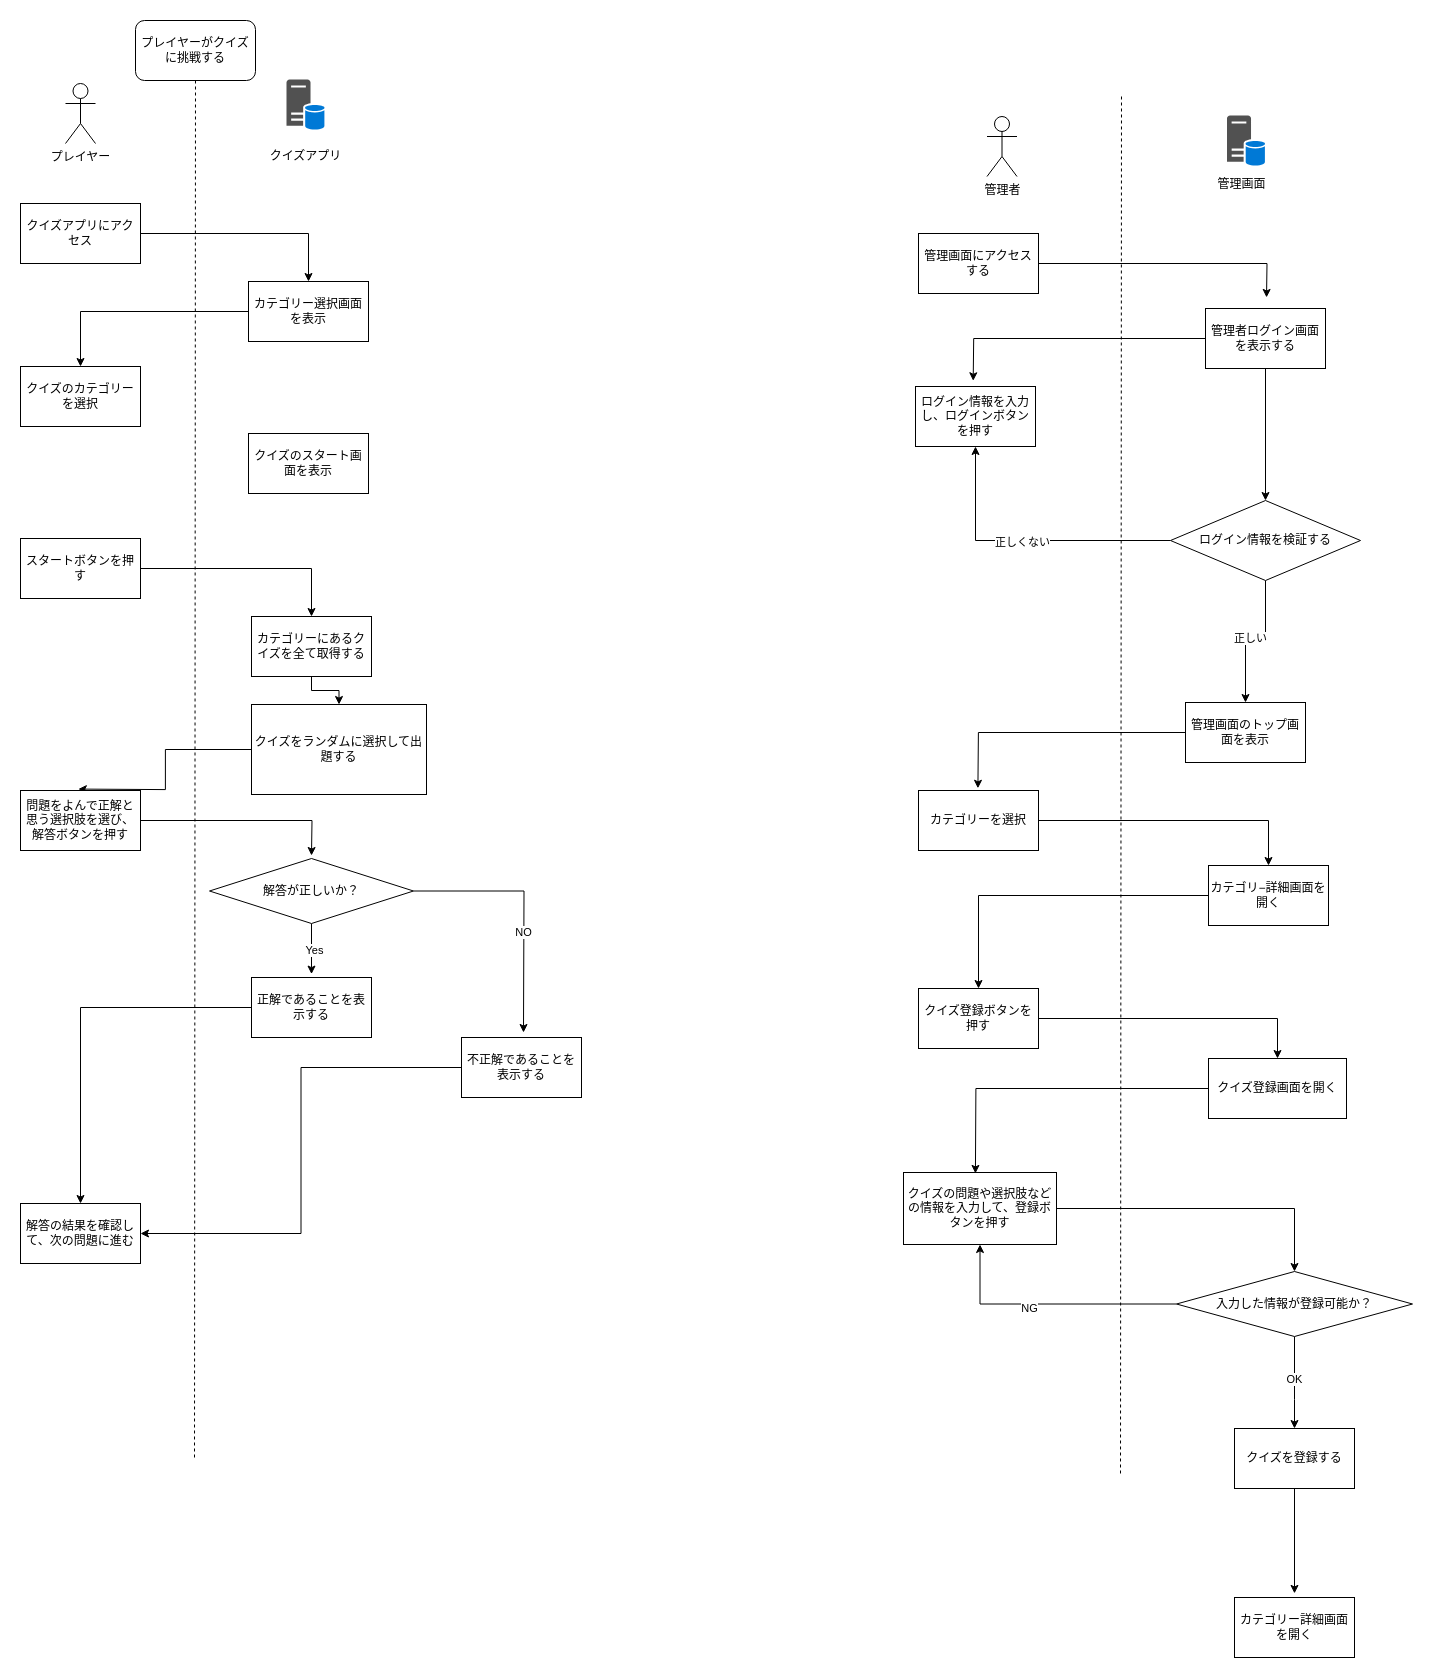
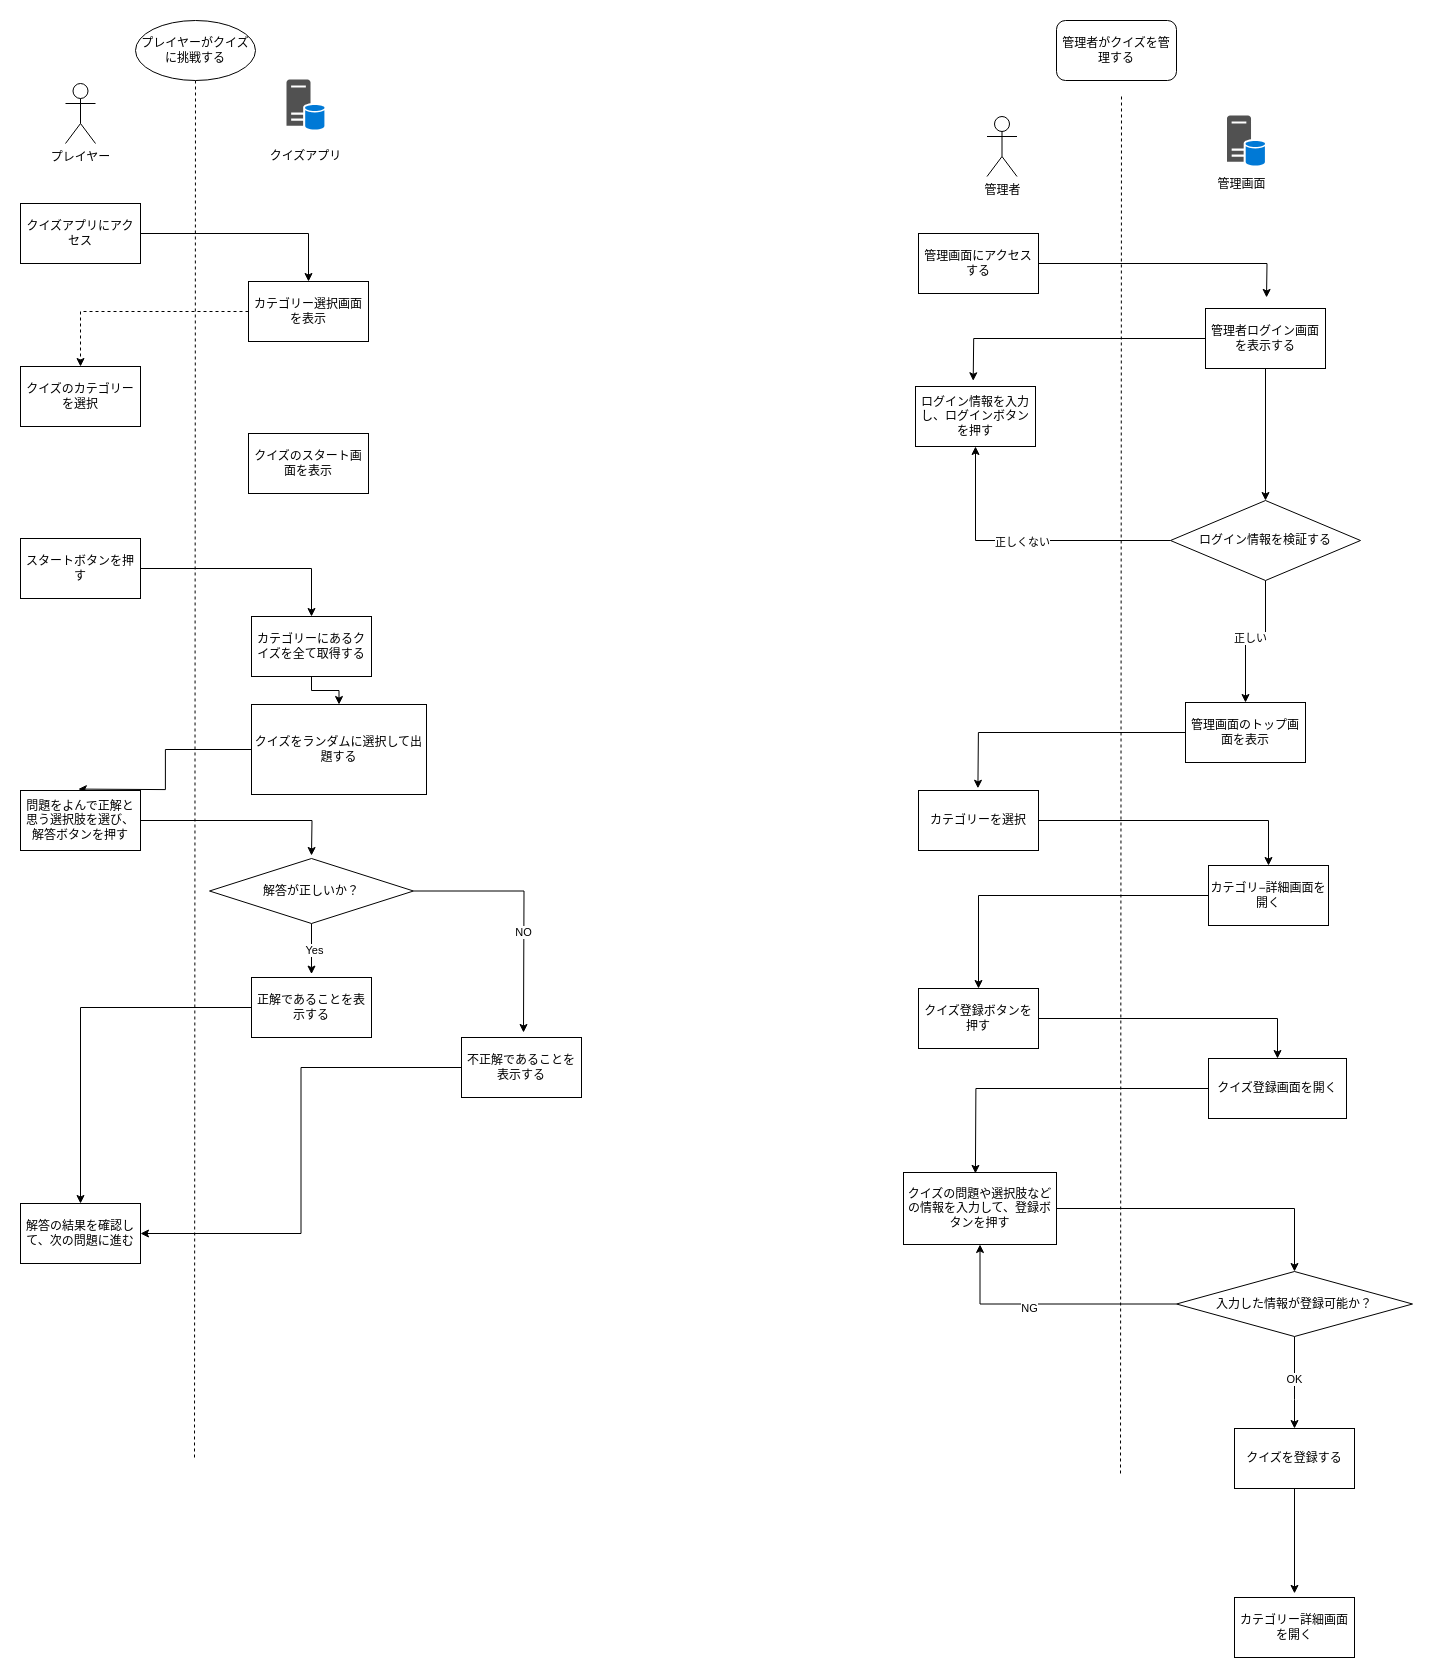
node "プレイヤーがクイズに挑戦する": shape rounded rectangle -> ellipse
node "管理者がクイズを管理する": added
edge "カテゴリー選択画面を表示" -> "クイズのカテゴリーを選択": style solid -> dashed
